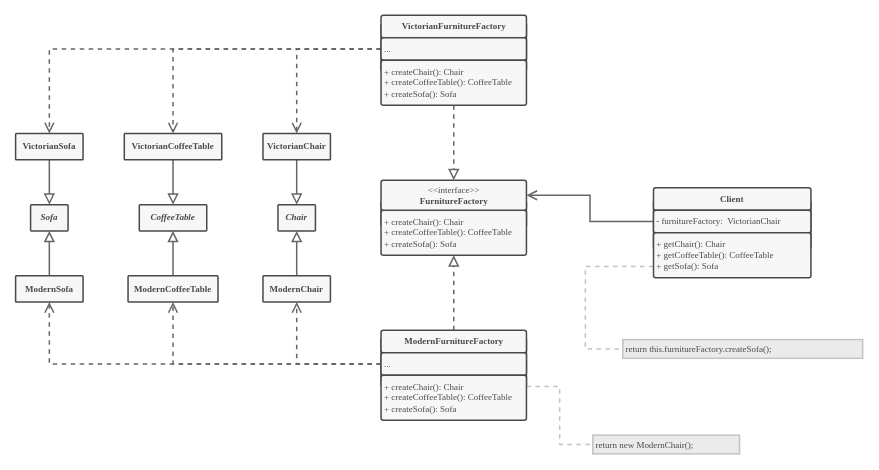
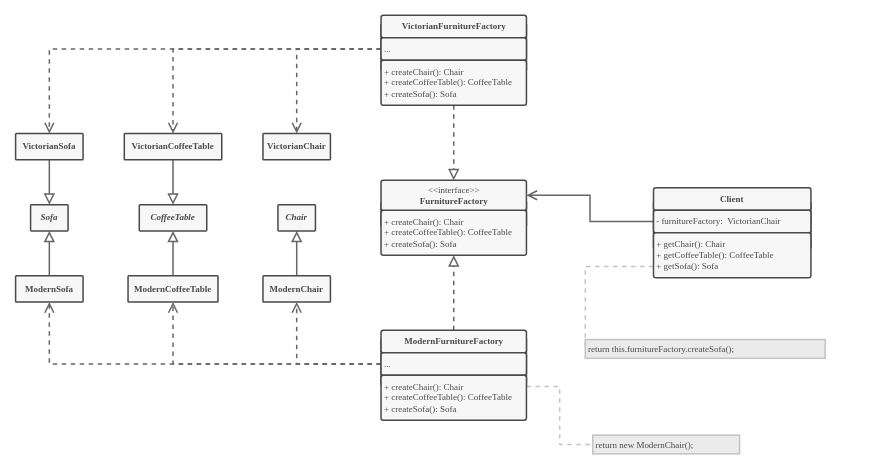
edge "VictorianChair" -> "Chair": removed
node "return this.furnitureFactory.createSofa();": moved (743, 349) -> (705, 349)
